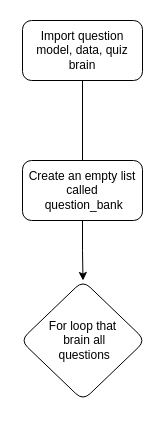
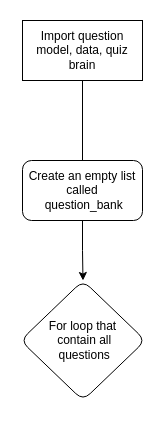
node "Import question model, data, quiz brain": shape rounded rectangle -> rectangle
node "For loop that brain all questions": label "For loop that brain all questions" -> "For loop that contain all questions"
